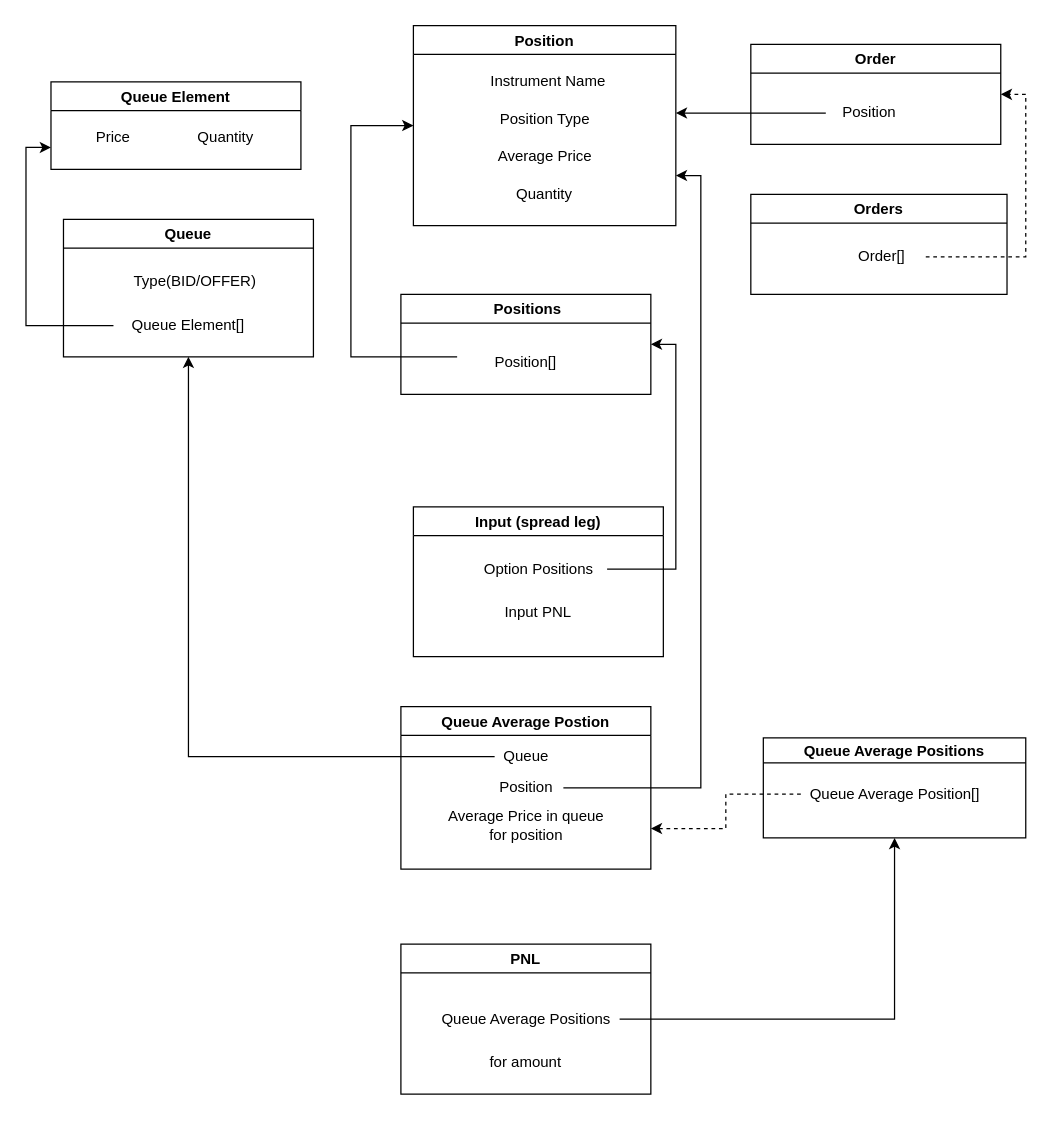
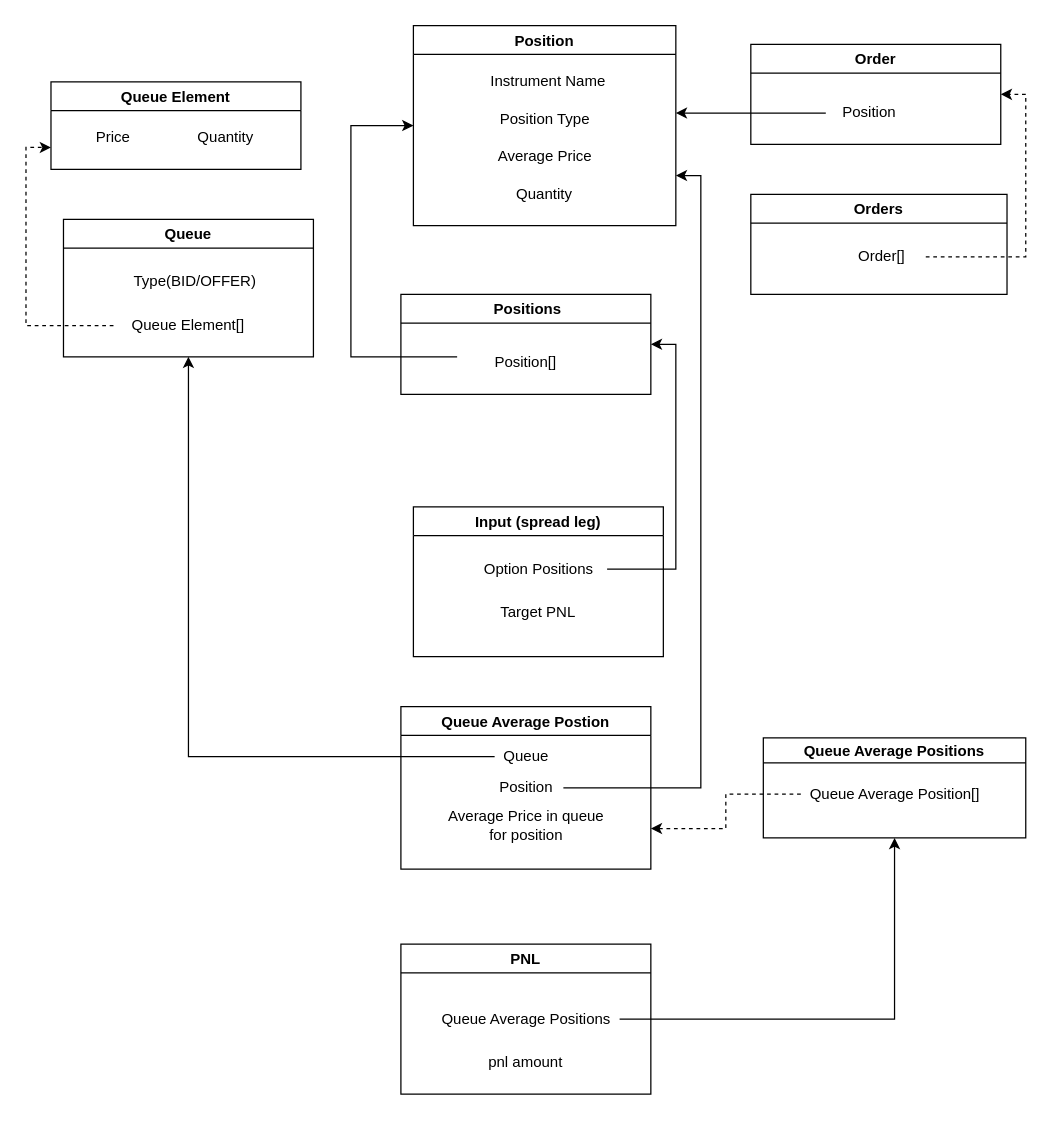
edge "Queue Element[]" -> "Queue Element": style solid -> dashed
node "Input PNL": label "Input PNL" -> "Target PNL"
node "for amount": label "for amount" -> "pnl amount"
